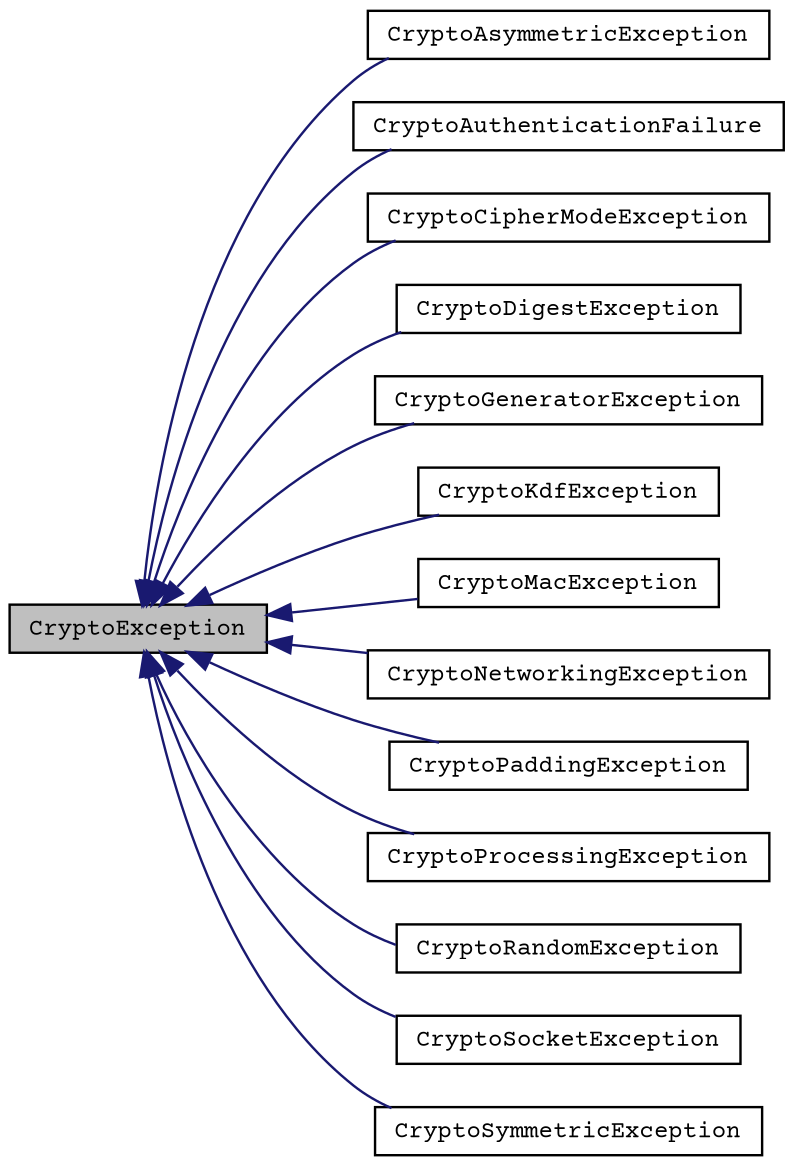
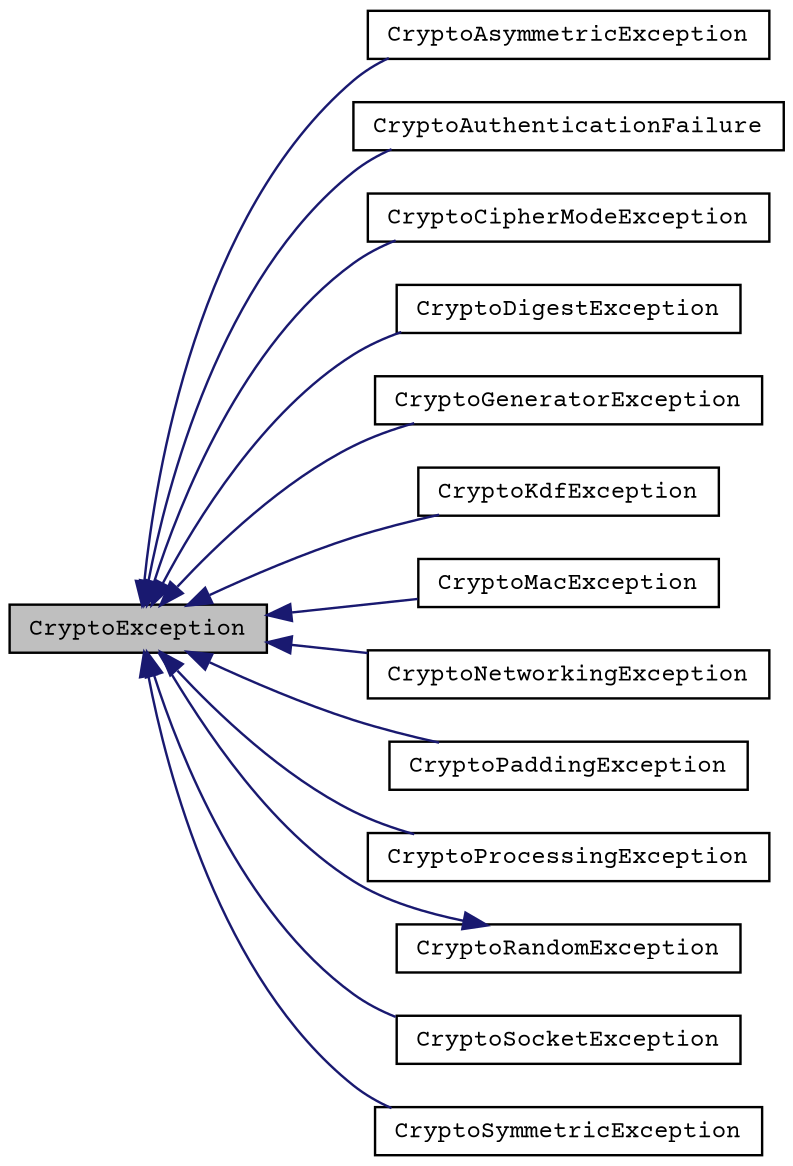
edge "CryptoRandomException" -> "CryptoException": reversed
